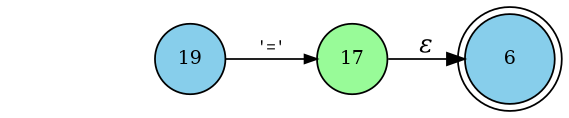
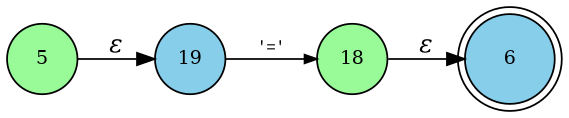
node "5": added
node "17": label "17" -> "18"
